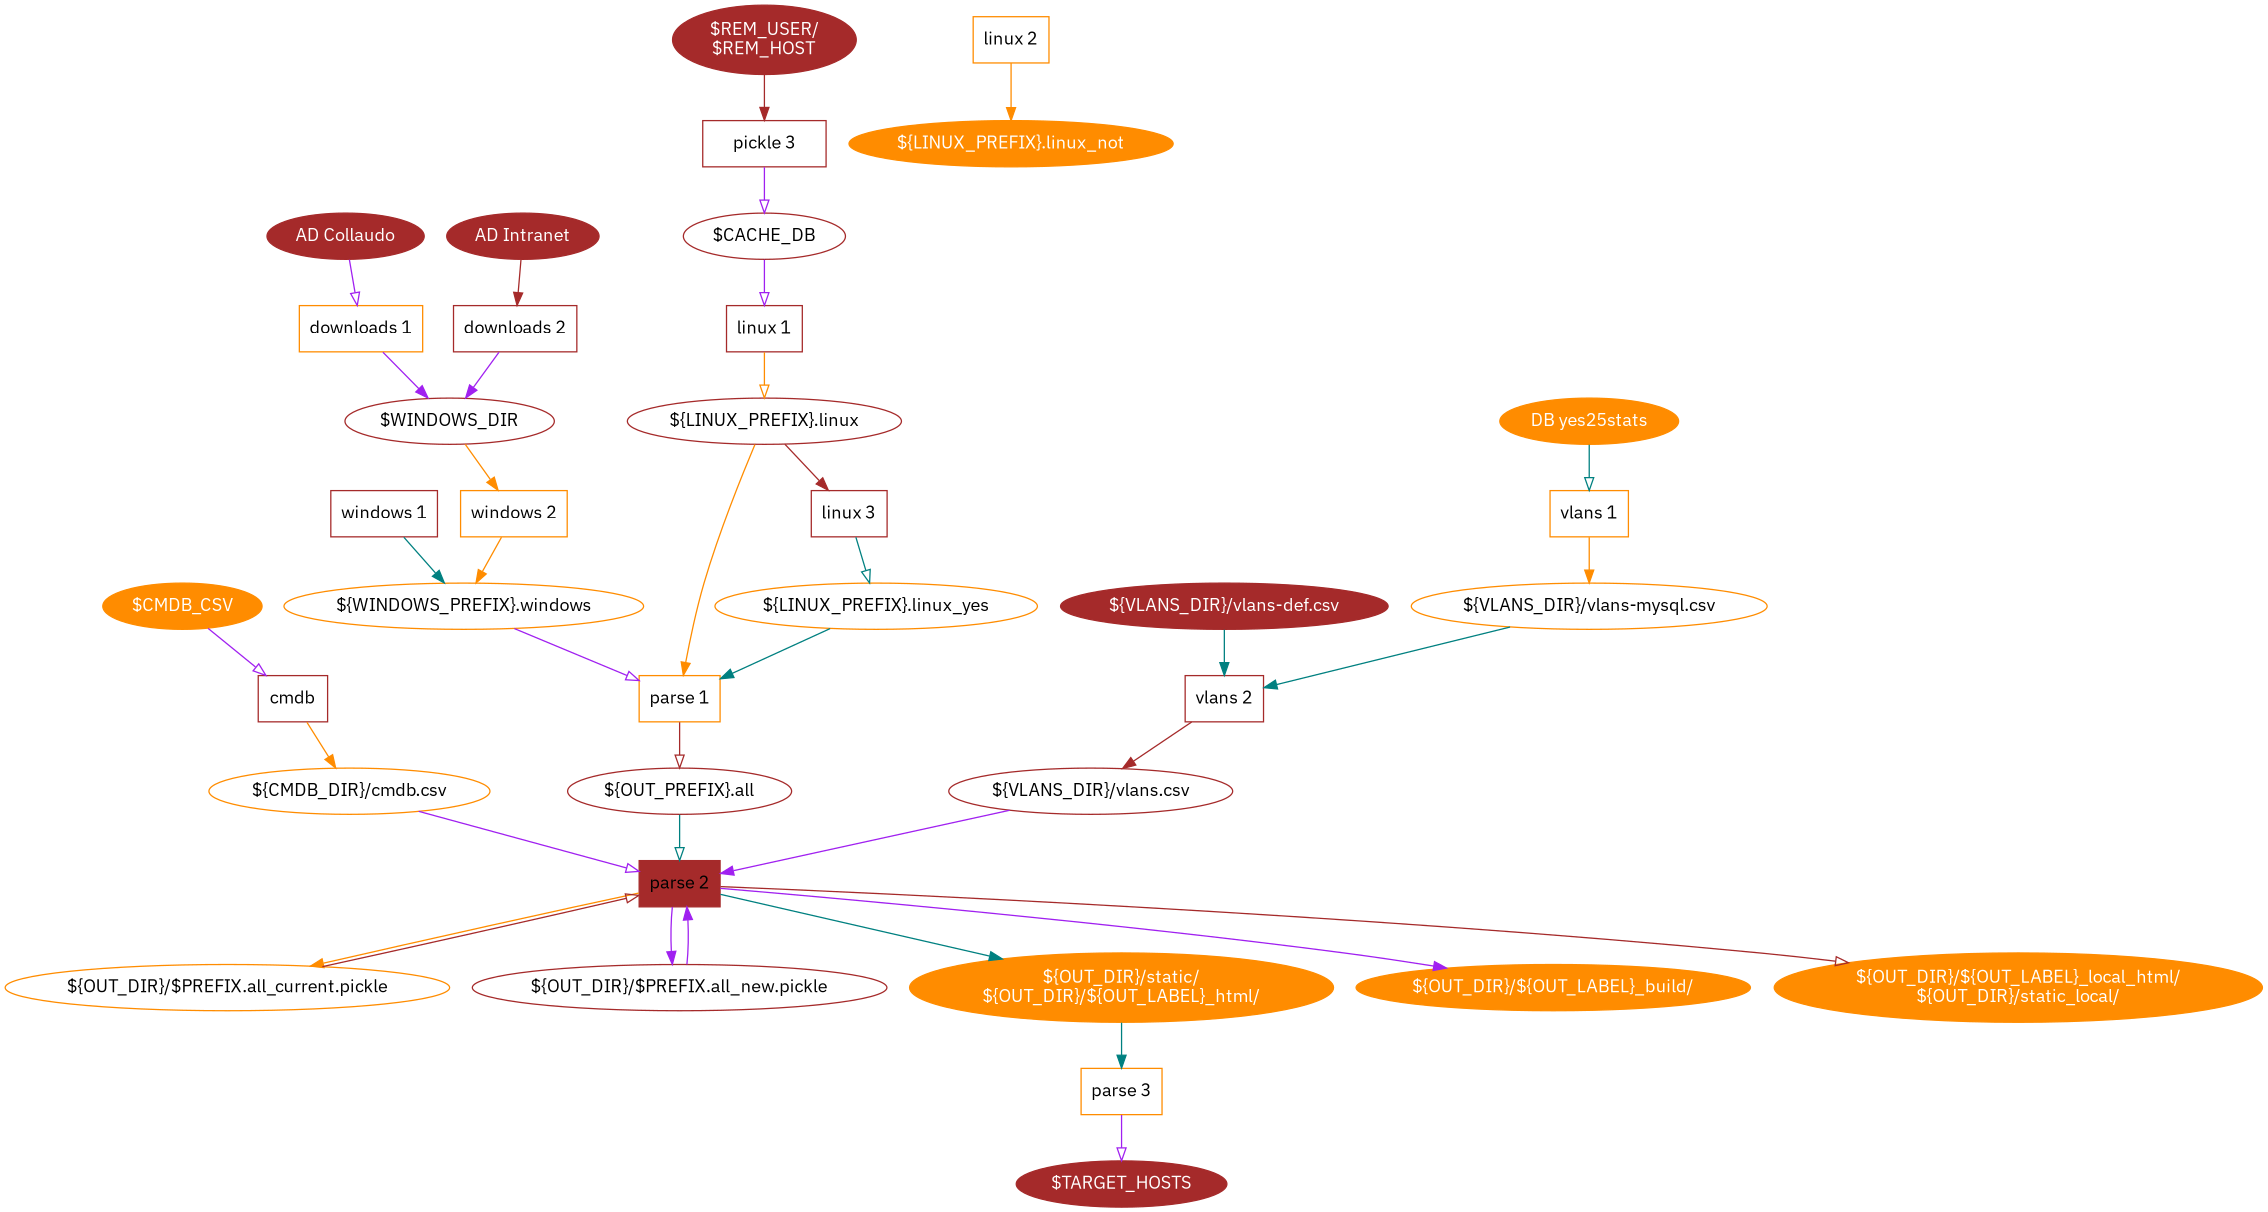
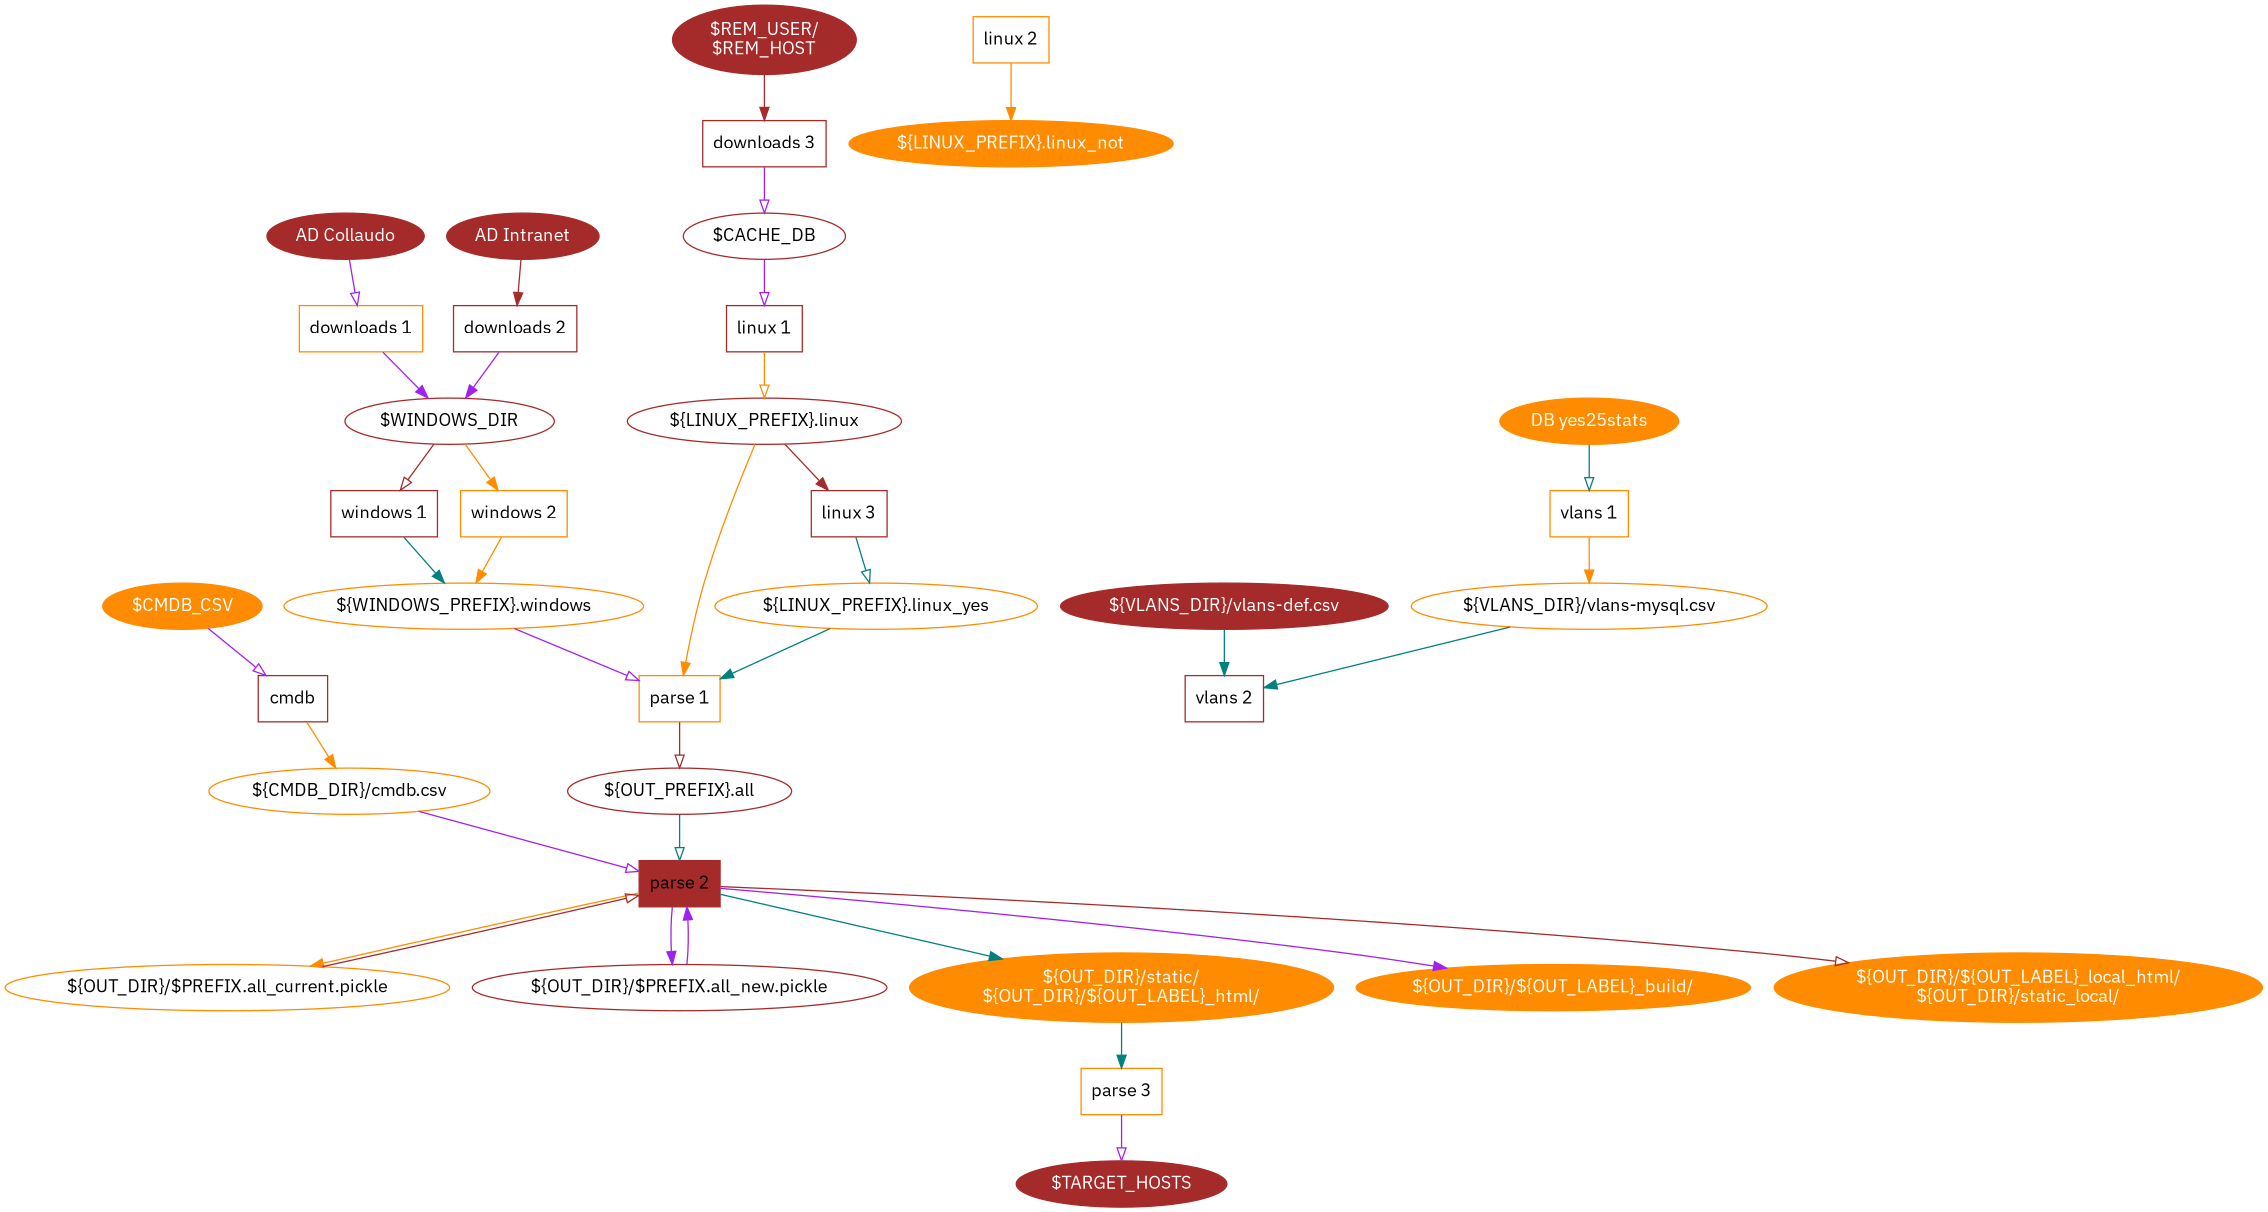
node "pickle 3": label "pickle 3" -> "downloads 3"
edge "$WINDOWS_DIR" -> "windows 1": added
node "${VLANS_DIR}/vlans.csv": removed
